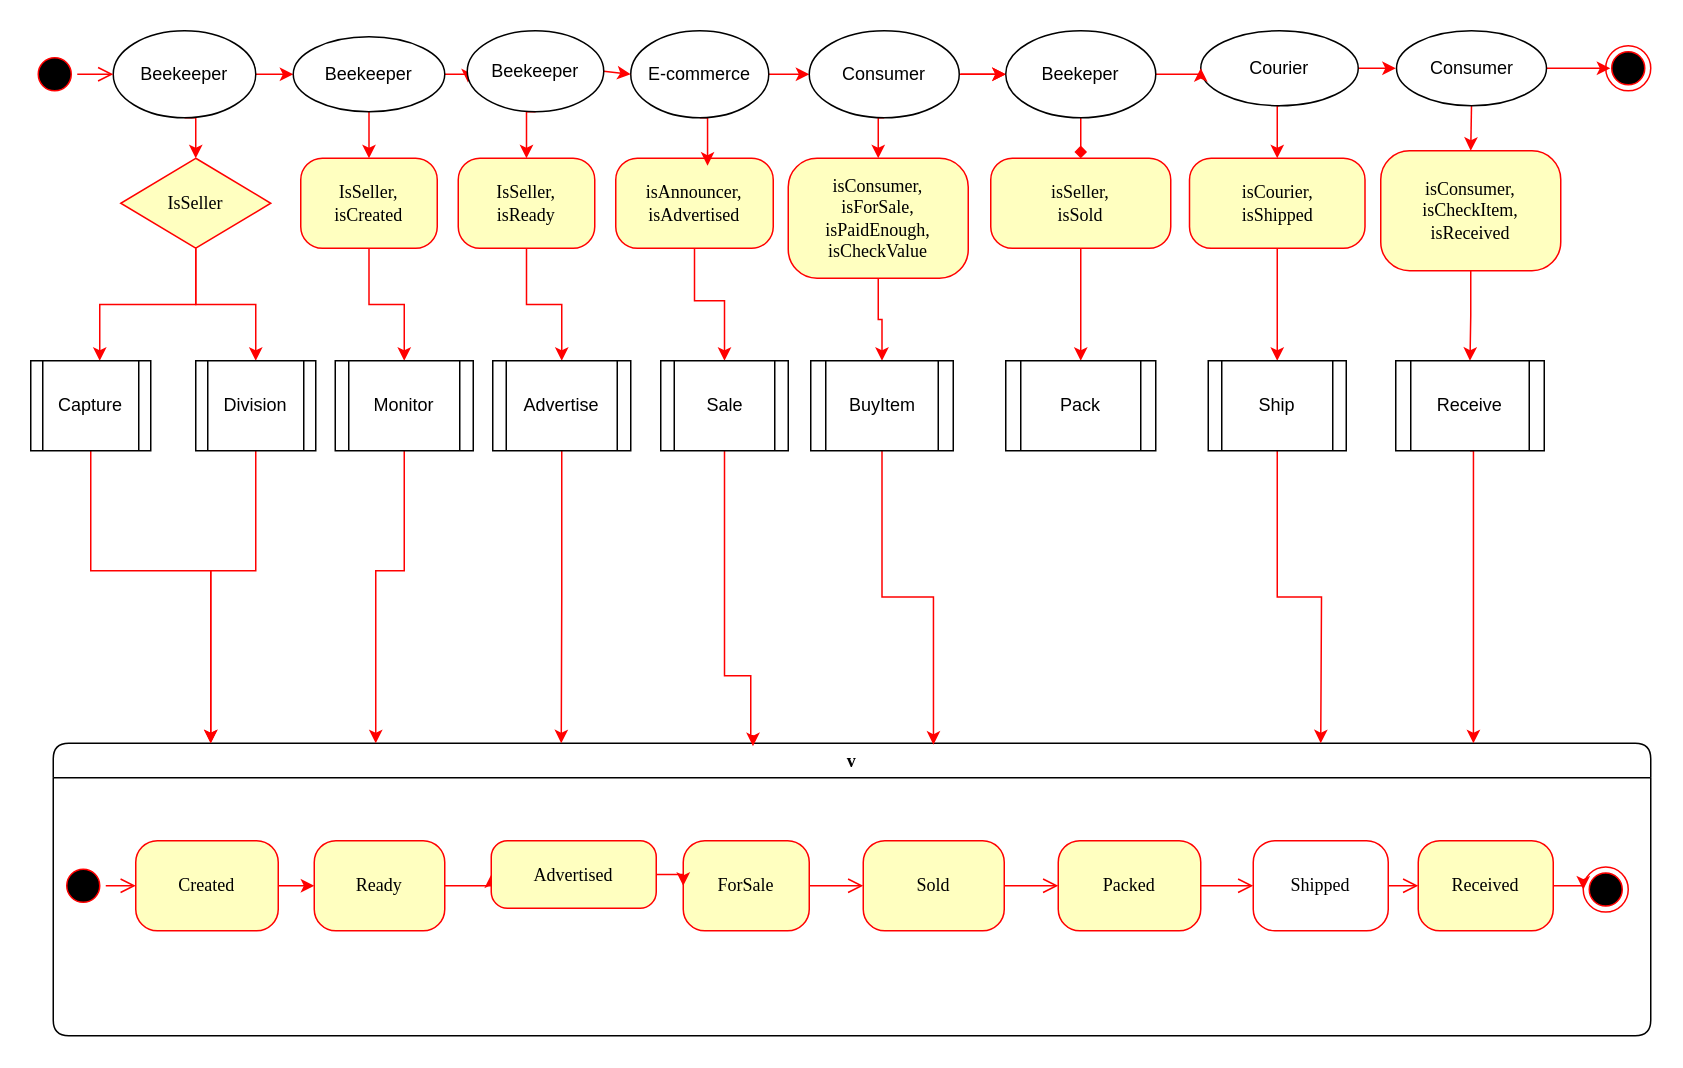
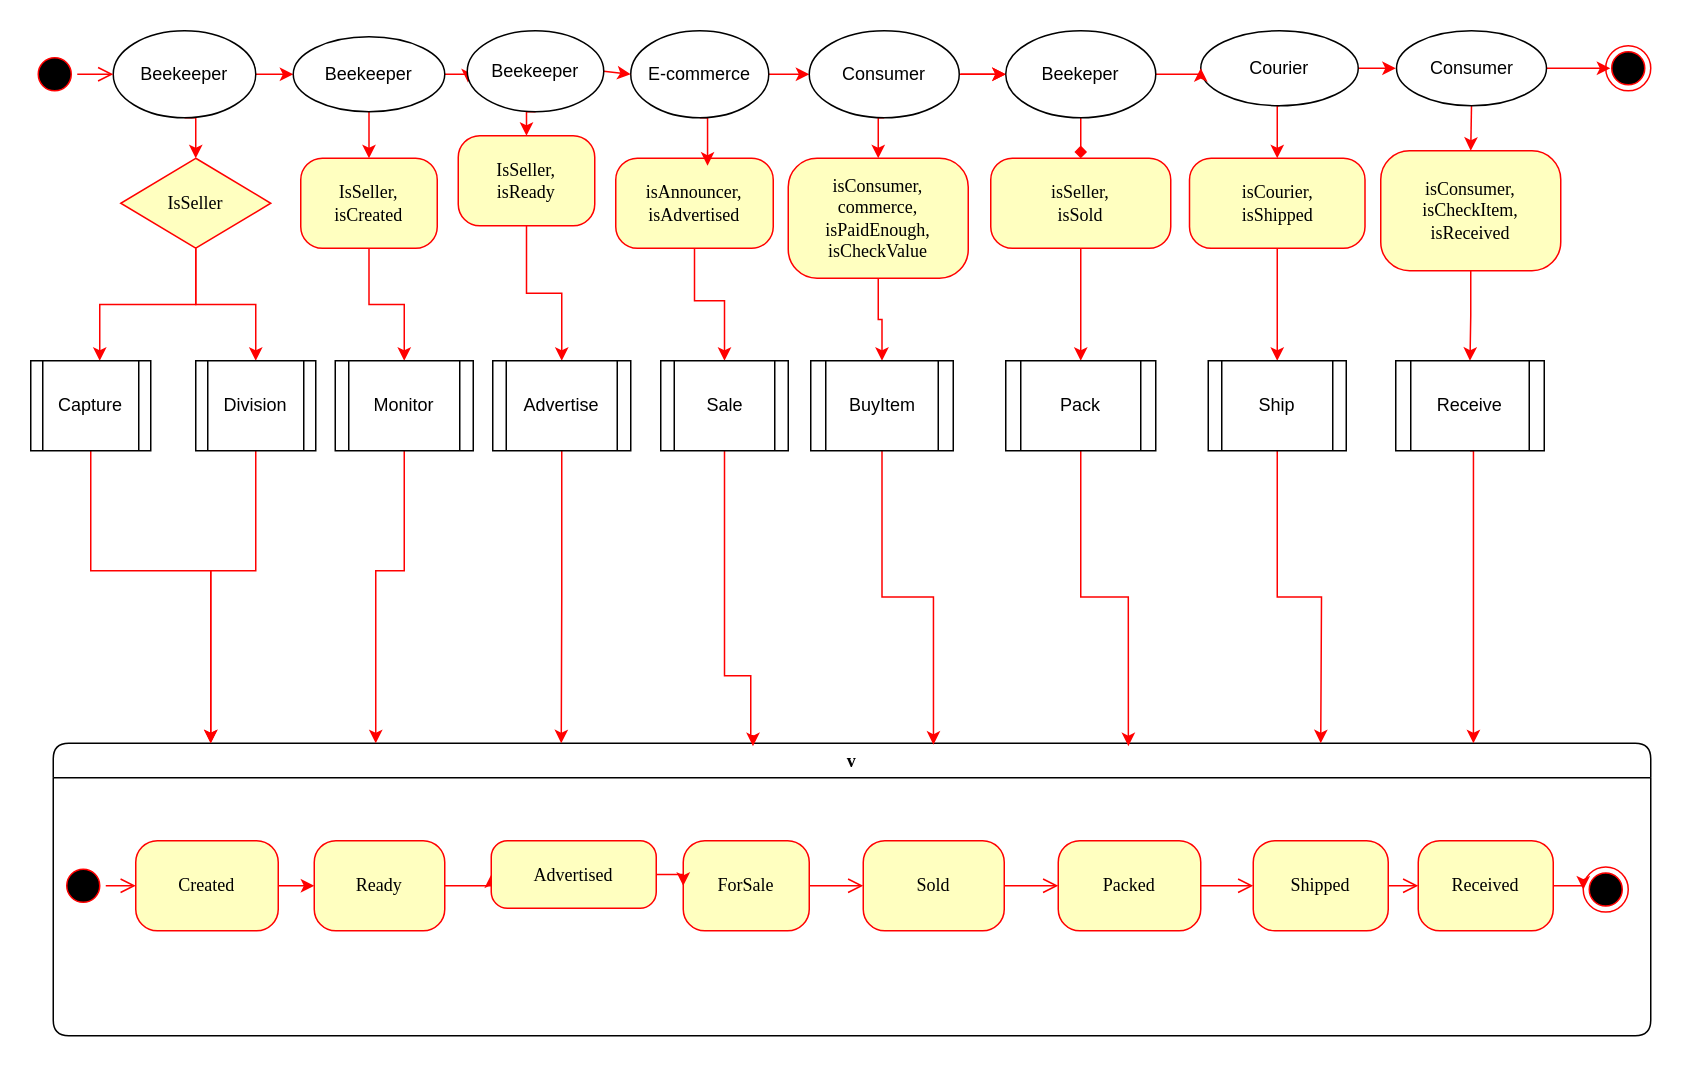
node "IsSeller, isReady": moved (527, 203) -> (527, 181)
node "isConsumer, isForSale, isPaidEnough, isCheckValue": label "isConsumer, isForSale, isPaidEnough, isCheckValue" -> "isConsumer, commerce, isPaidEnough, isCheckValue"
edge "Pack" -> "v": added
node "Shipped": fillcolor #ffffff -> #ffffc0
